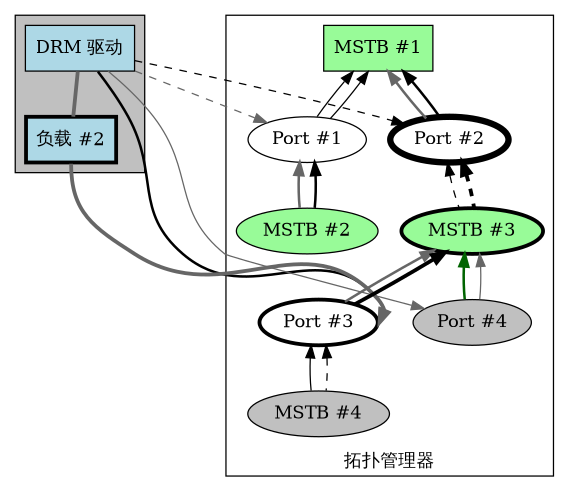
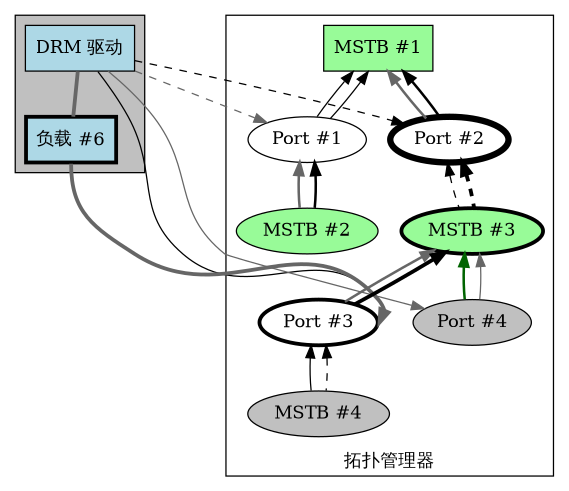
node "负载 #2": label "负载 #2" -> "负载 #6"
edge "DRM 驱动" -> "Port #3": style bold -> solid
